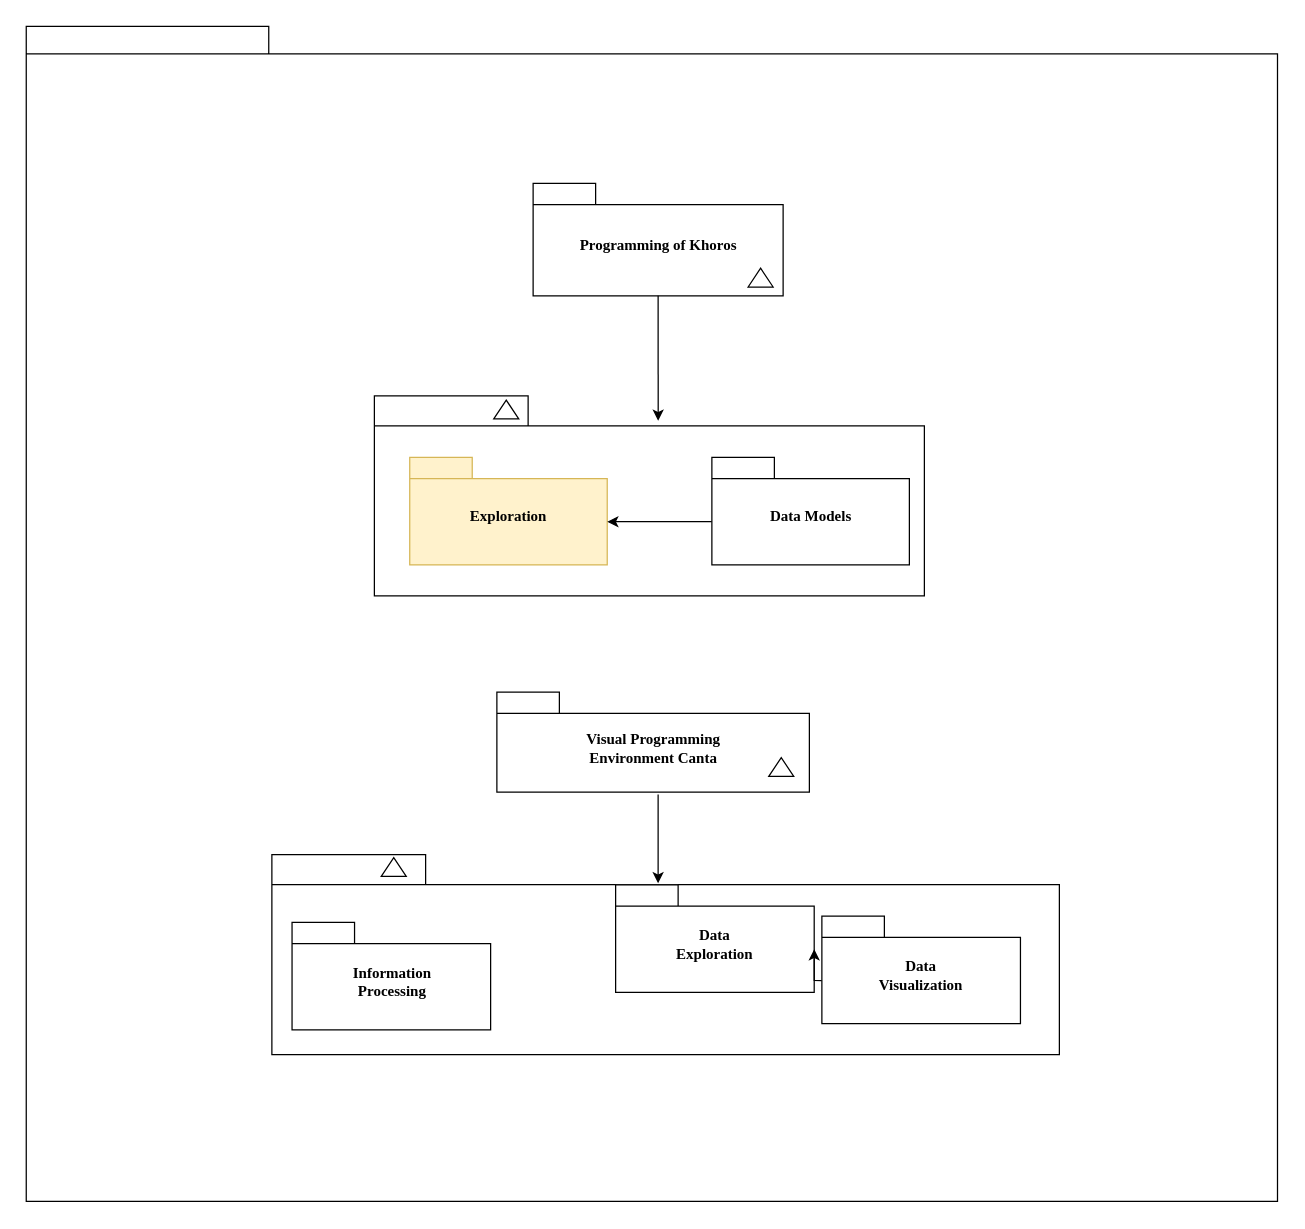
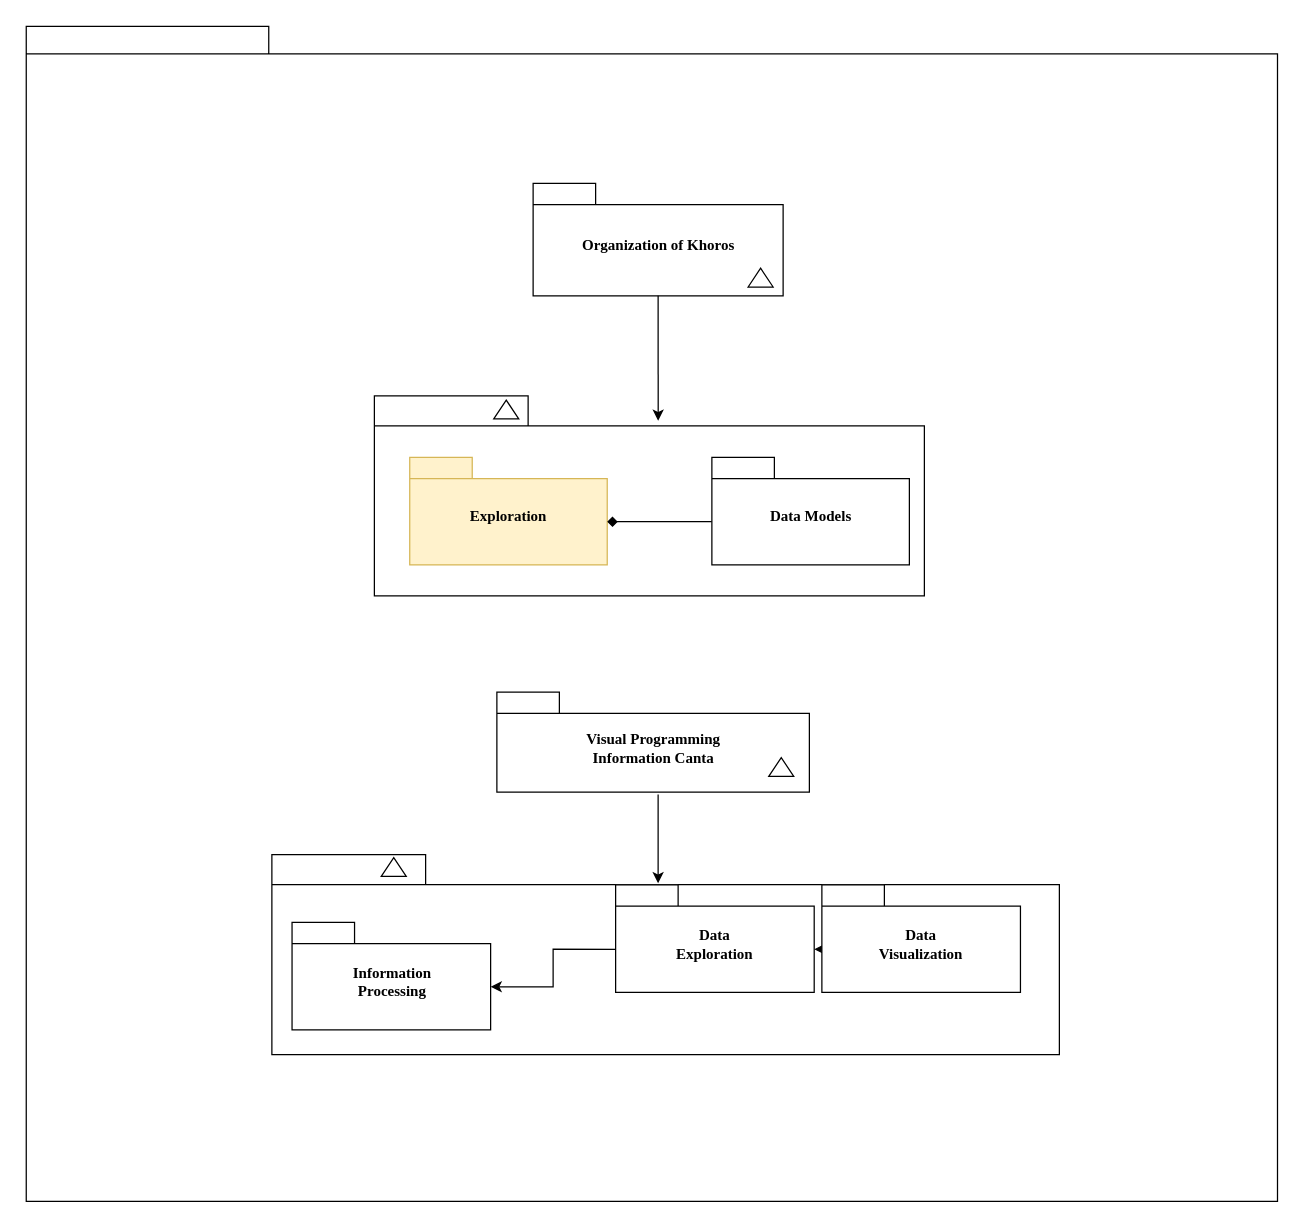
node "Programming of Khoros": label "Programming of Khoros" -> "Organization of Khoros"
edge "Data Models" -> "Exploration": arrowhead classic -> diamond
node "Visual Programming Environment Canta": label "Visual Programming Environment Canta" -> "Visual Programming Information Canta"
edge "Data Exploration" -> "Information Processing": added
node "Data Visualization": moved (921, 970) -> (921, 939)
